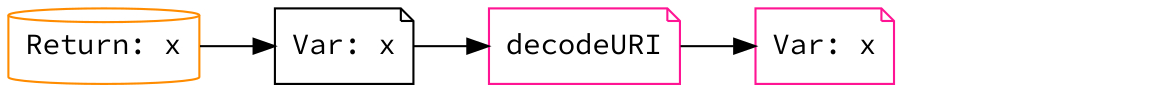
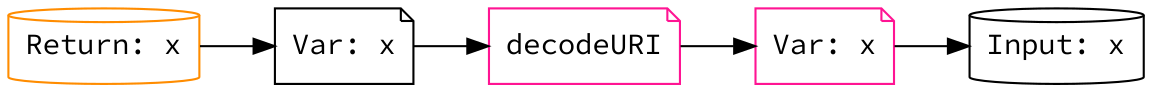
node "Input: x": added
